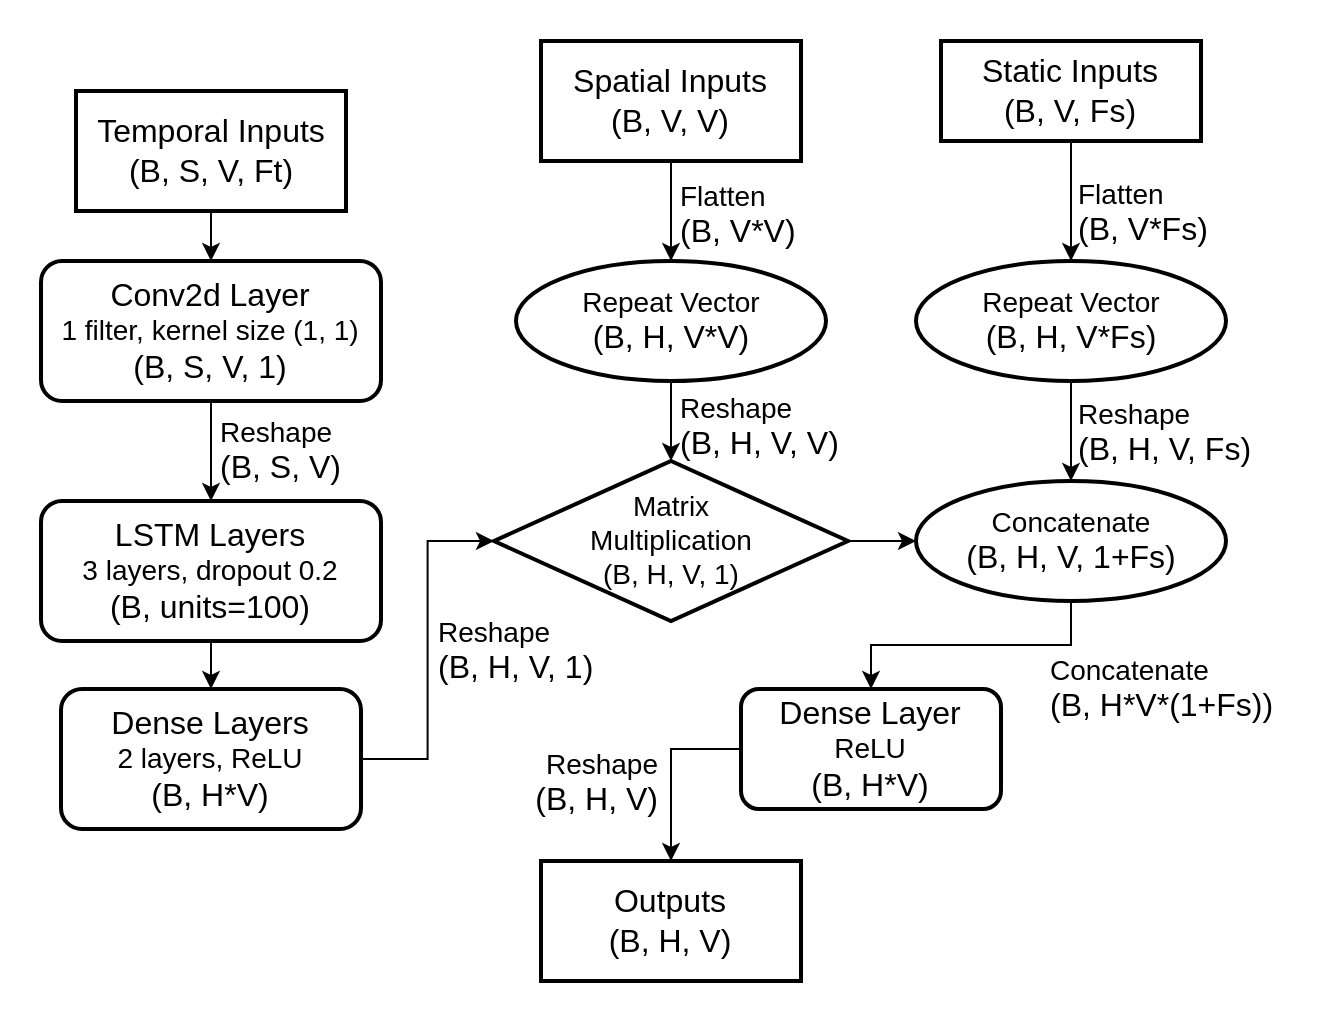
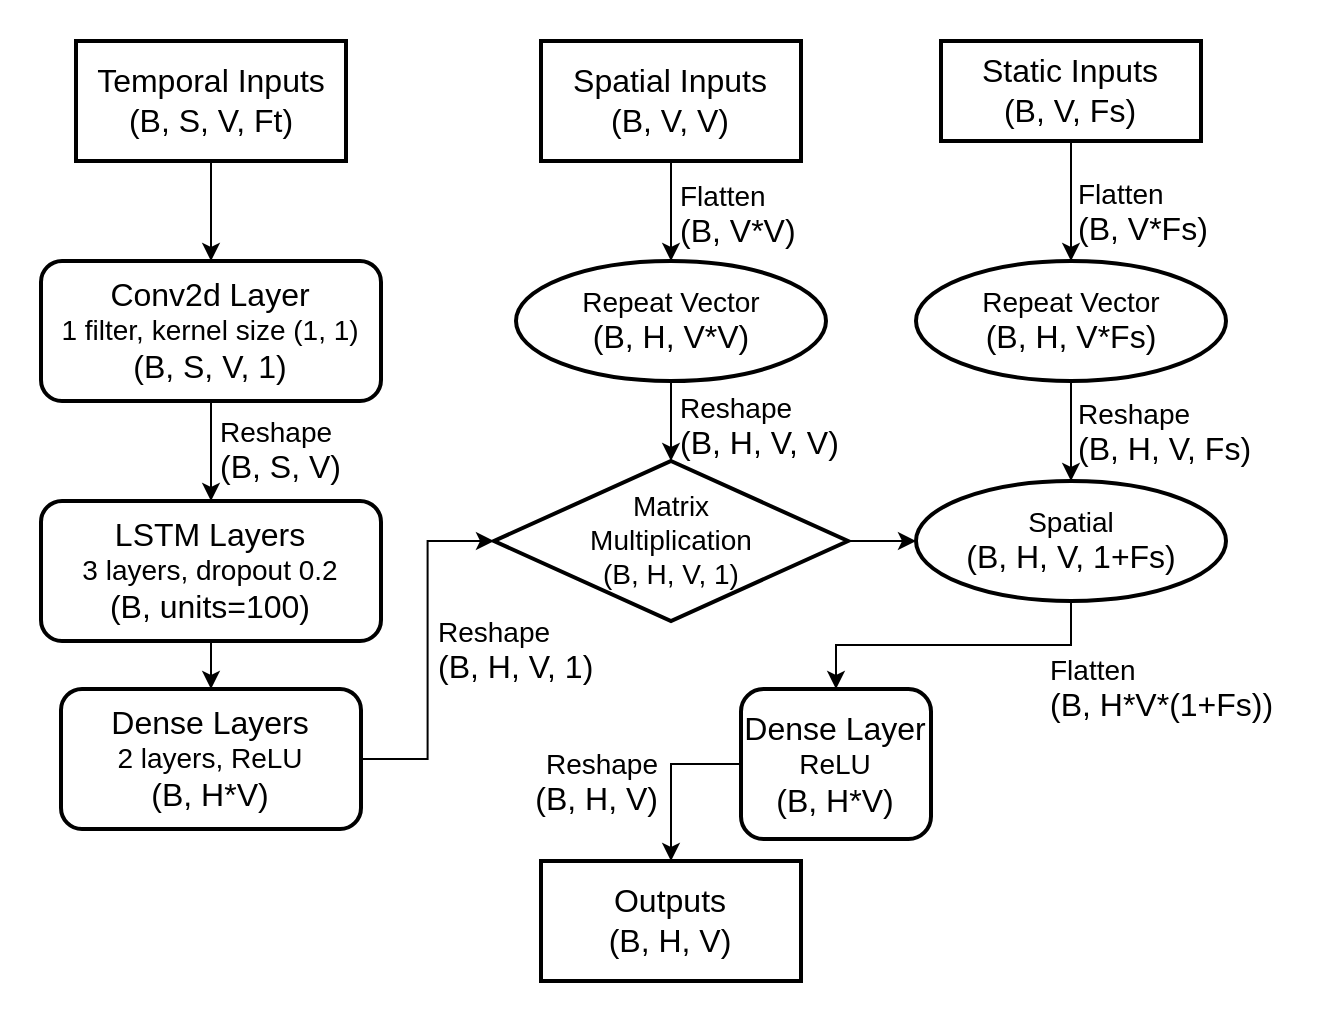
node "Temporal Inputs (B, S, V, Ft)": moved (211, 151) -> (211, 101)
node "Concatenate (B, H, V, 1+Fs)": label "Concatenate (B, H, V, 1+Fs)" -> "Spatial (B, H, V, 1+Fs)"
node "Concatenate (B, H*V*(1+Fs))": label "Concatenate (B, H*V*(1+Fs))" -> "Flatten (B, H*V*(1+Fs))"
node "Dense Layer ReLU (B, H*V)": size 260x120 -> 190x150
